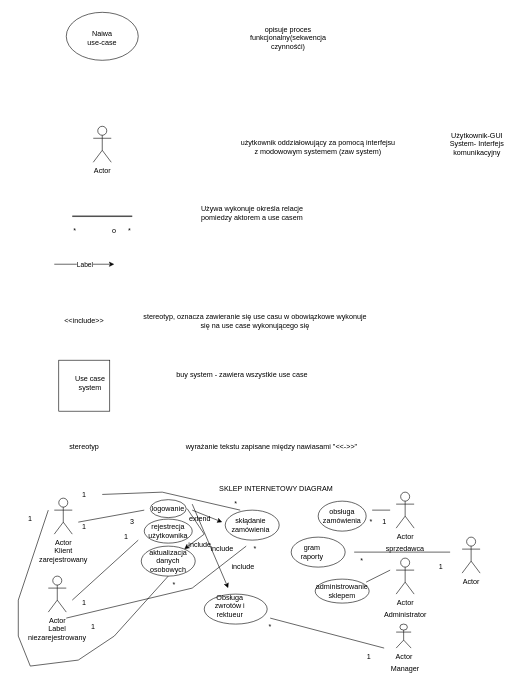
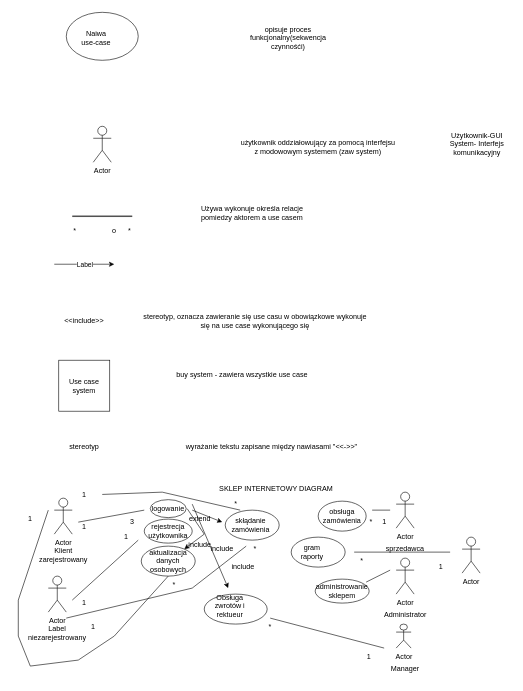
node "Naiwa use-case": moved (102, 38) -> (96, 38)
node "Use case system": moved (90, 383) -> (84, 386)
